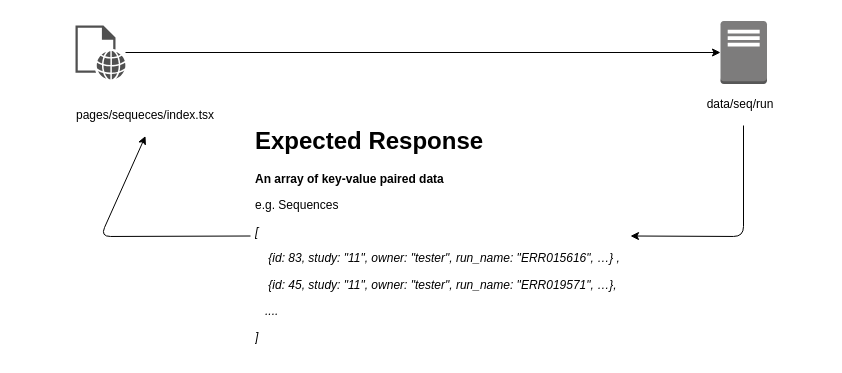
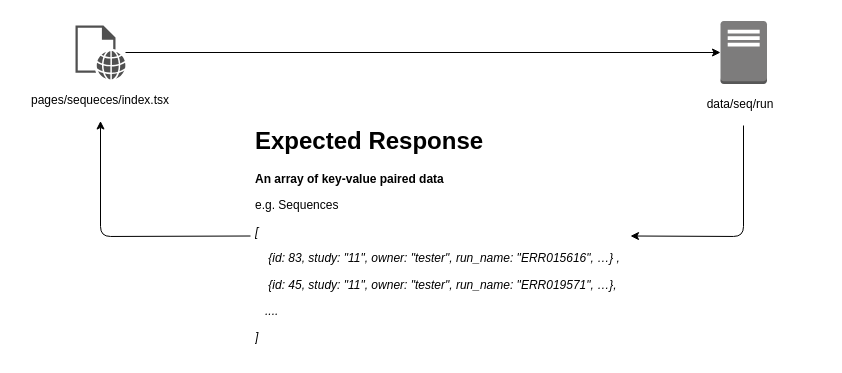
node "pages/sequeces/index.tsx": moved (146, 115) -> (101, 100)
